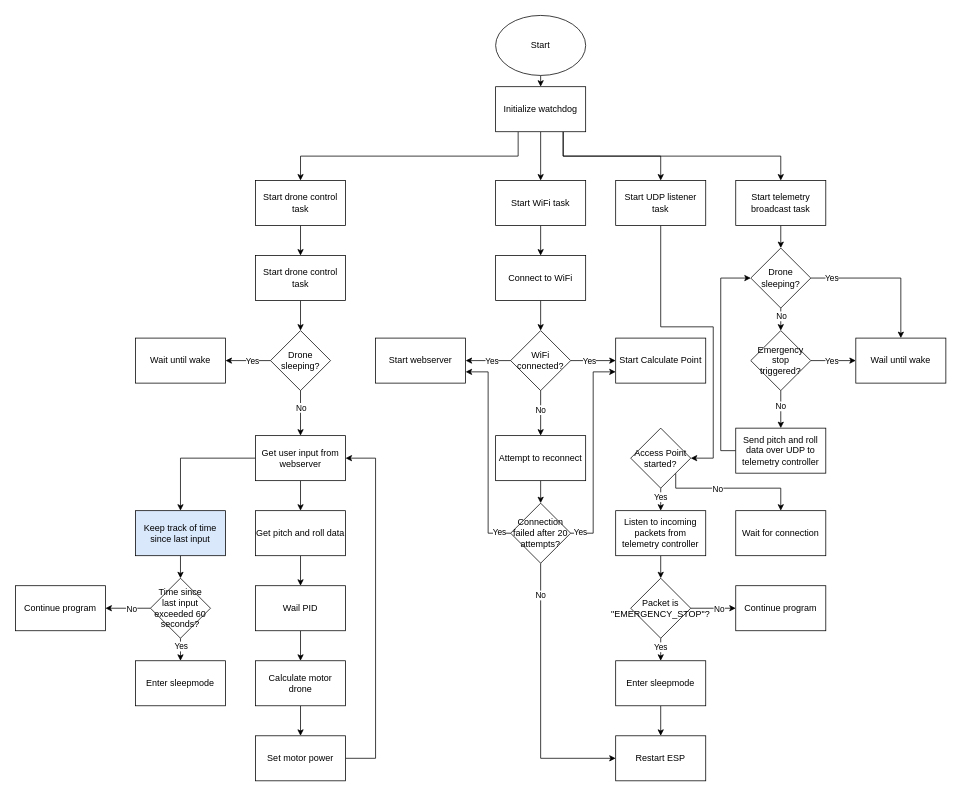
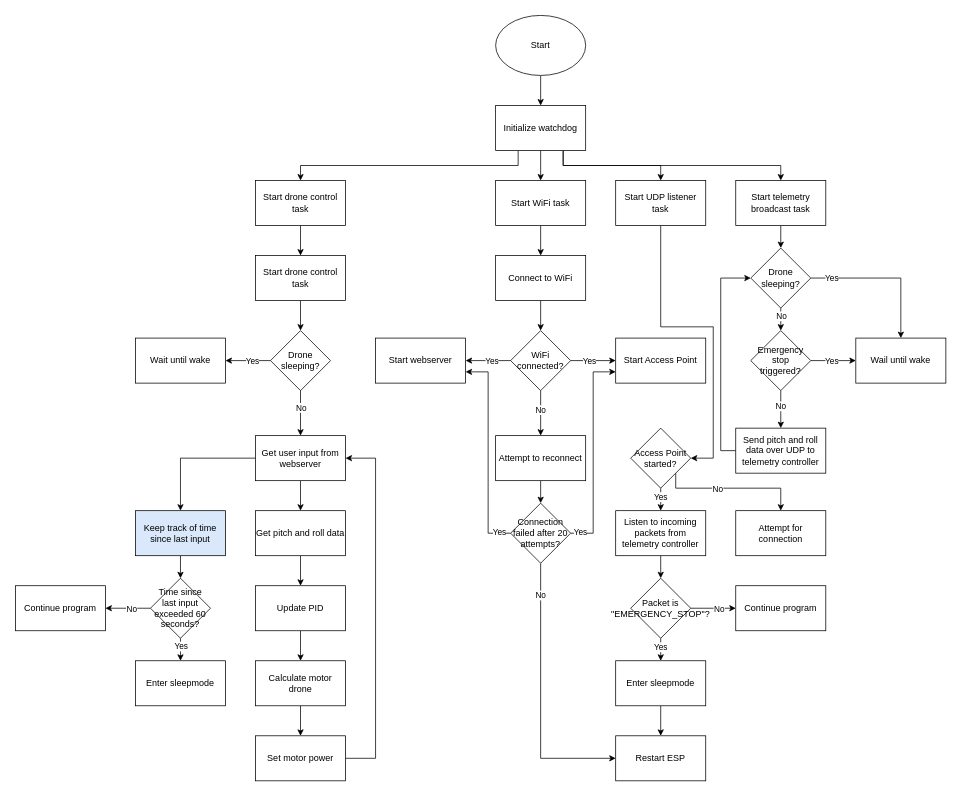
node "Initialize watchdog": moved (540, 109) -> (540, 128)
node "Start Calculate Point": label "Start Calculate Point" -> "Start Access Point"
node "Wait for connection": label "Wait for connection" -> "Attempt for connection"
node "Wail PID": label "Wail PID" -> "Update PID"
